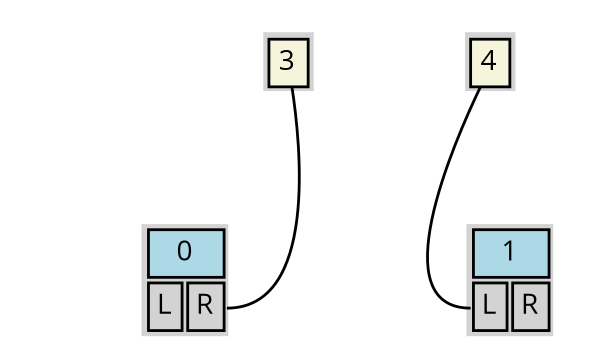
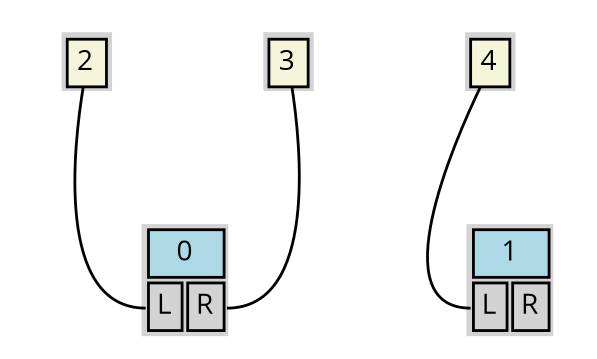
node "2": added
